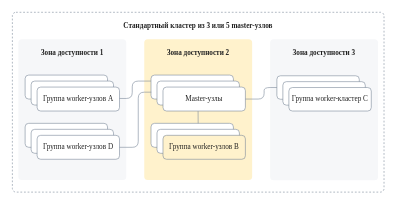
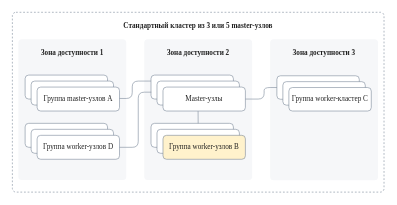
node "Зона доступности 2": fillcolor #fff2cc -> #f6f7f9
node "Группа worker-узлов A": label "Группа worker-узлов A" -> "Группа master-узлов A"
